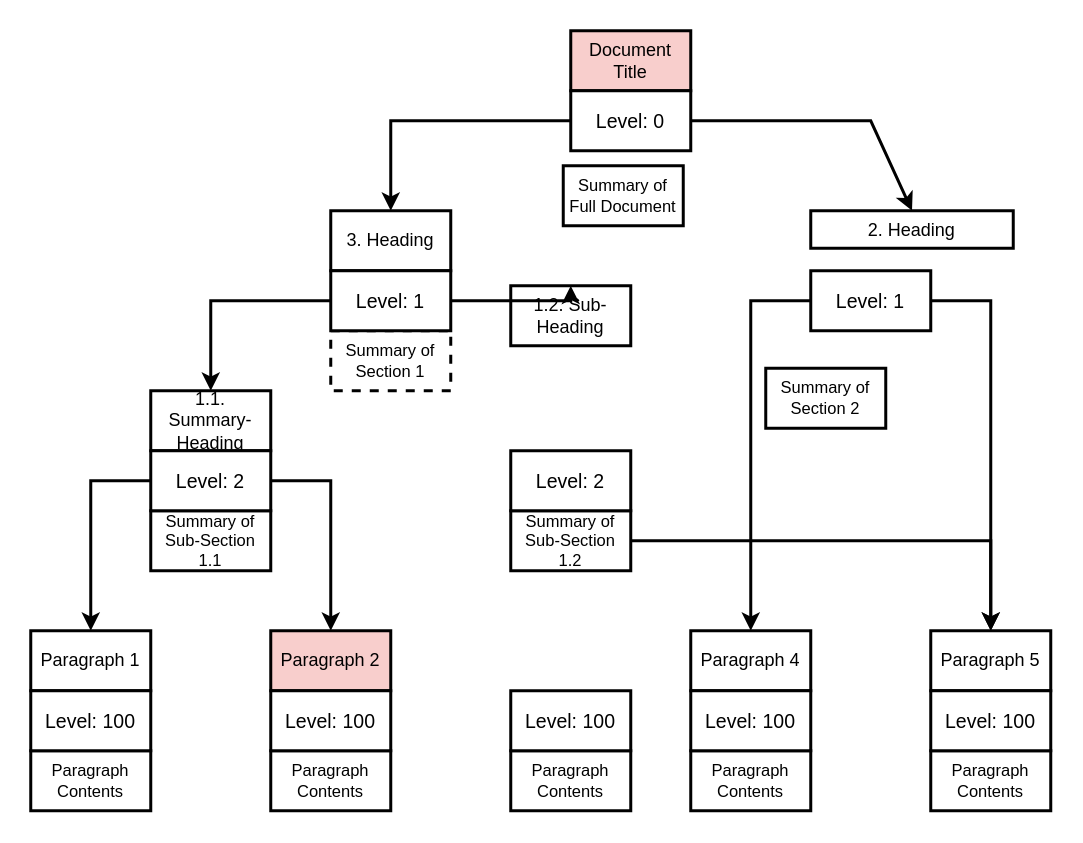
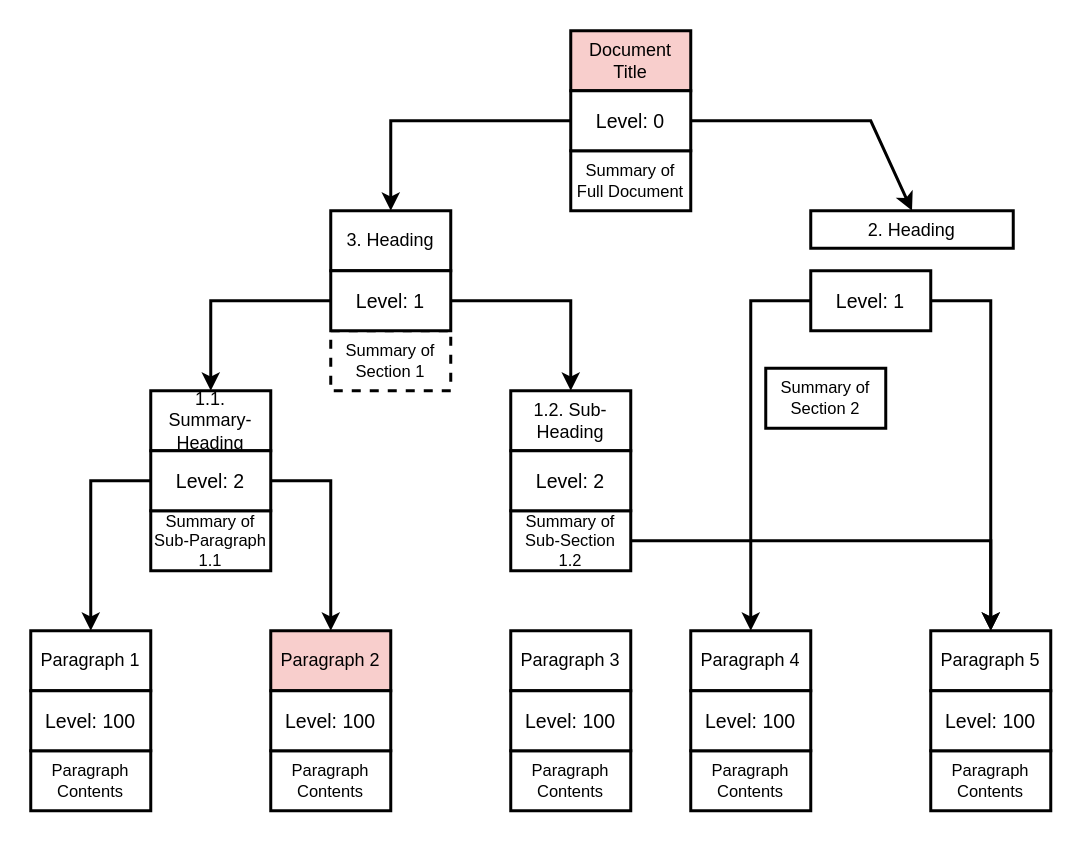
node "Summary of Full Document": moved (623, 196) -> (631, 181)
node "1.2. Sub-Heading": moved (571, 316) -> (571, 421)
node "Summary of Sub-Section 1.1": label "Summary of Sub-Section 1.1" -> "Summary of Sub-Paragraph 1.1"
node "Paragraph 3": added
